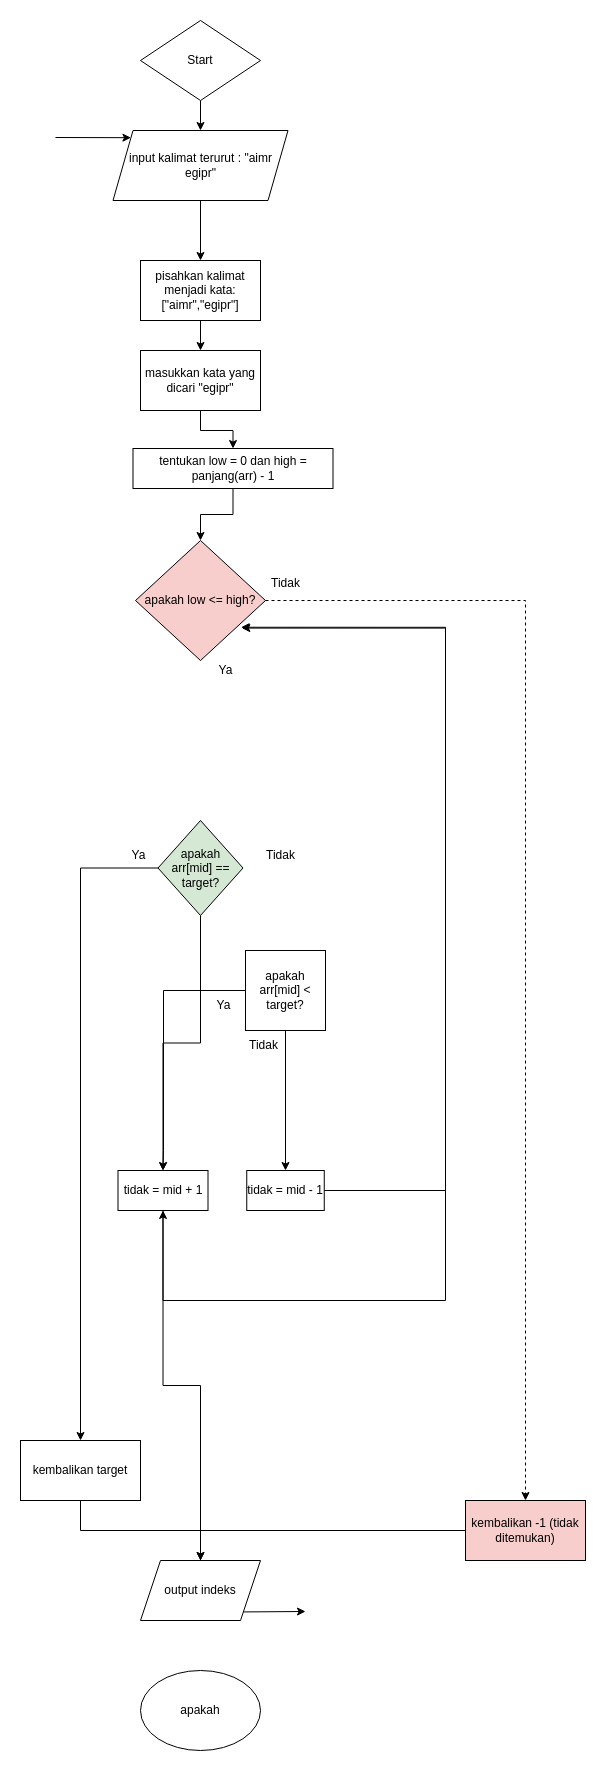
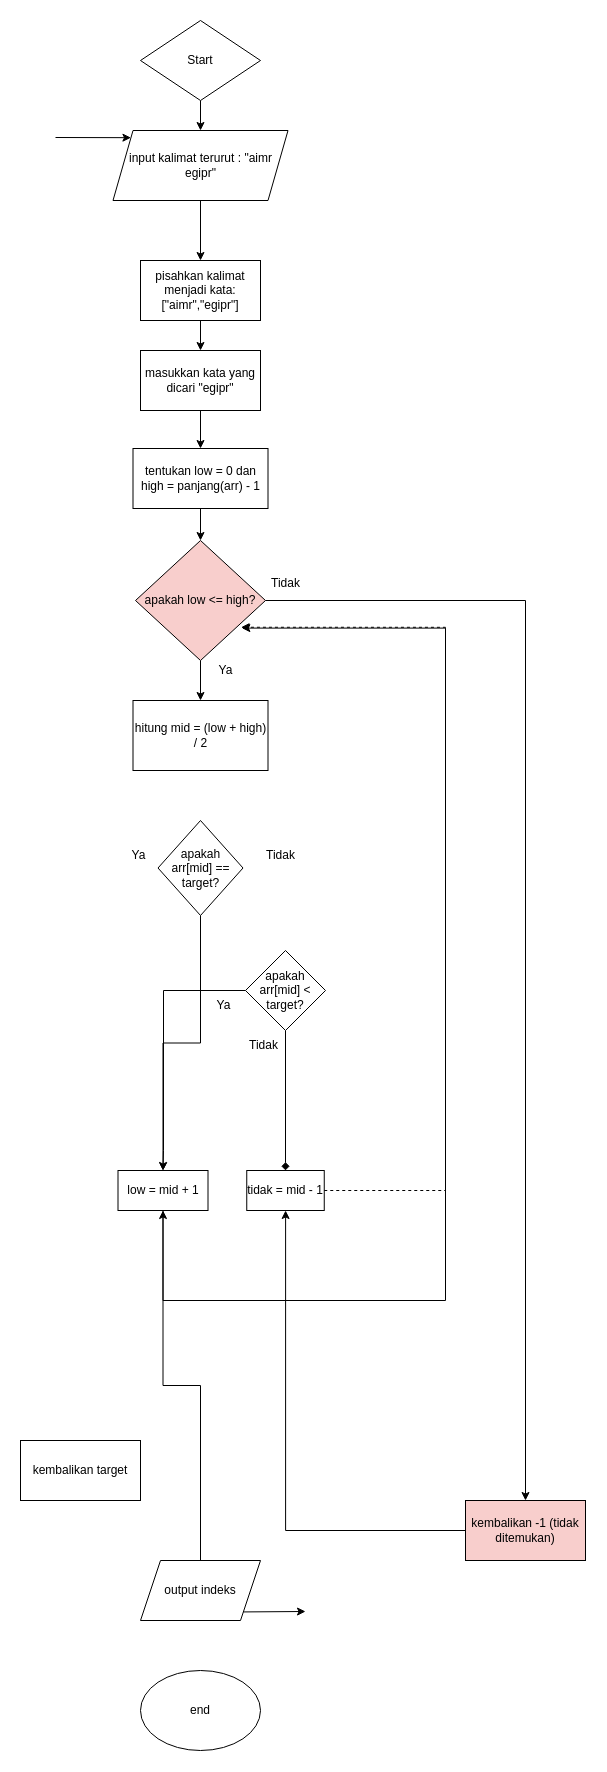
node "tentukan low = 0 dan high = panjang(arr) - 1": size 200x40 -> 135x60
edge "apakah low <= high?" -> "hitung mid = (low + high) / 2": added
node "hitung mid = (low + high) / 2": added
node "apakah arr[mid] == target?": fillcolor #d5e8d4 -> #ffffff
edge "apakah low <= high?" -> "kembalikan -1 (tidak ditemukan)": style dashed -> solid
node "apakah arr[mid] < target?": shape rectangle -> diamond
edge "apakah arr[mid] == target?" -> "kembalikan target": removed
edge "apakah arr[mid] < target?" -> "tidak = mid - 1": arrowhead classic -> diamond
node "tidak = mid + 1": label "tidak = mid + 1" -> "low = mid + 1"
edge "tidak = mid - 1" -> "apakah low <= high?": style solid -> dashed
edge "kembalikan target" -> "output indeks": removed
edge "kembalikan -1 (tidak ditemukan)" -> "output indeks": now "kembalikan -1 (tidak ditemukan)" -> "tidak = mid - 1"
node "apakah": label "apakah" -> "end"
